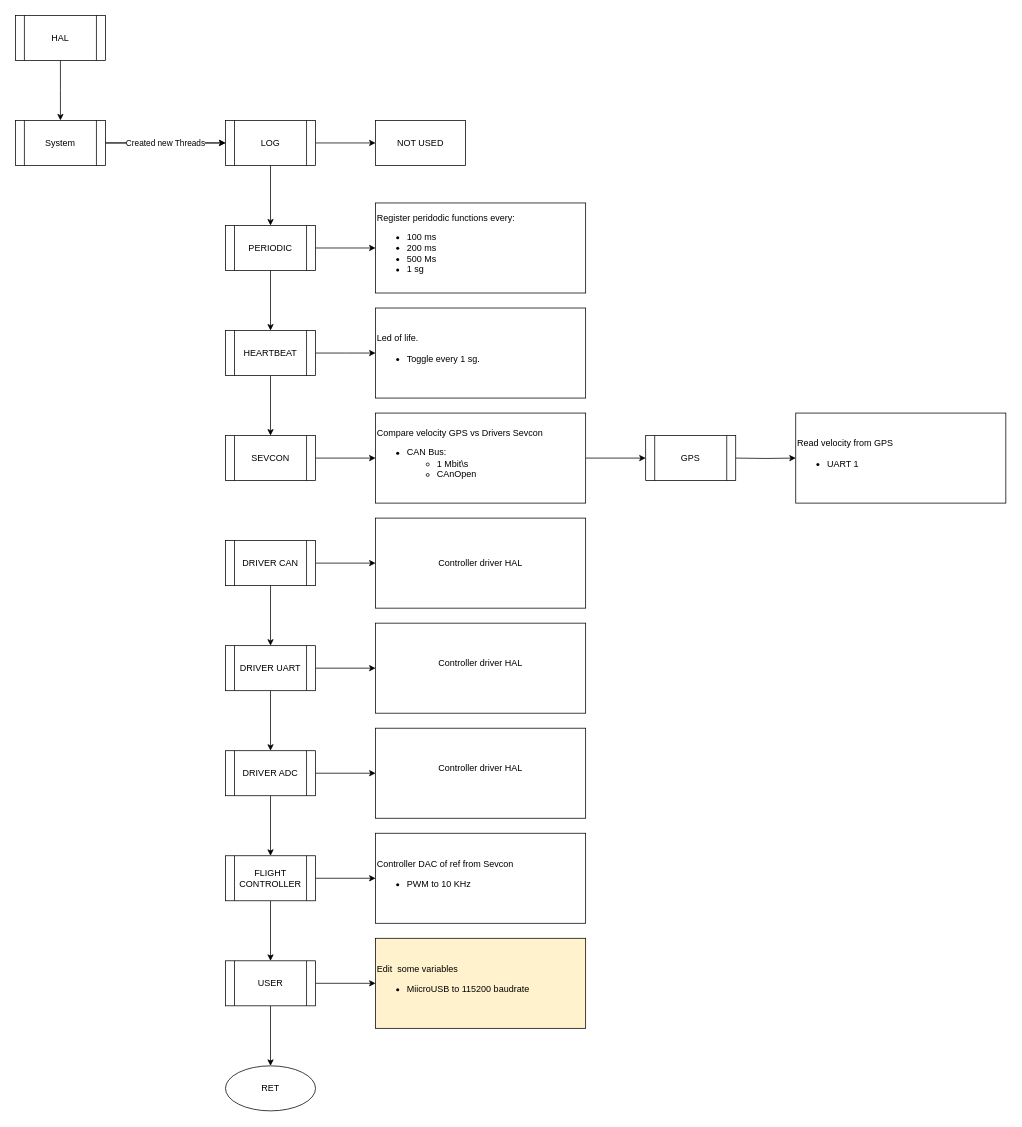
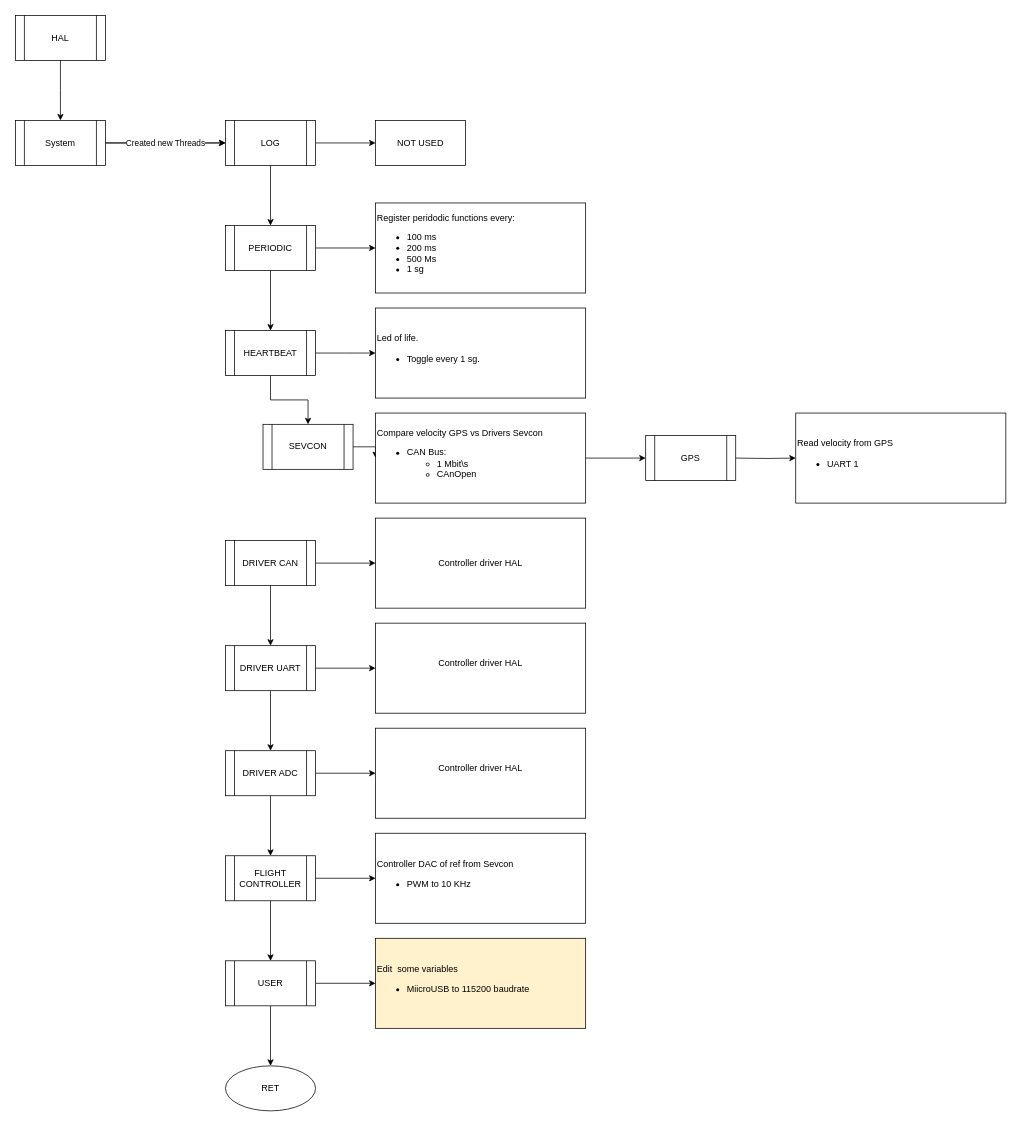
node "SEVCON": moved (270, 458) -> (308, 447)
